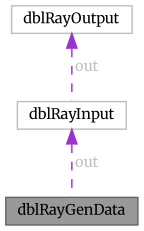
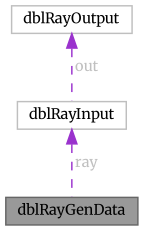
edge "dblRayGenData" -> "dblRayInput": label " out" -> " ray"
